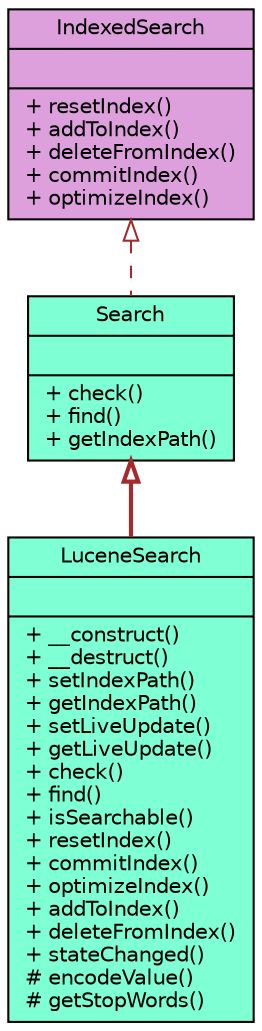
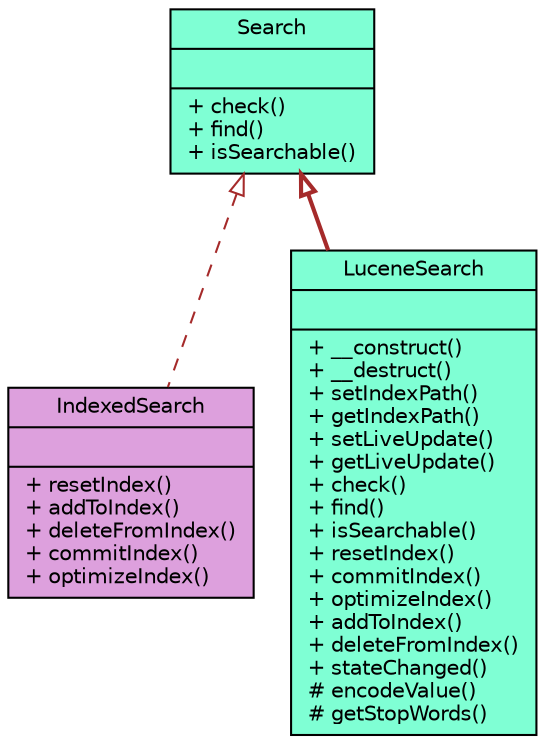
edge "Search" -> "IndexedSearch": reversed
node "Search": text "+ getIndexPath()" -> "+ isSearchable()"
